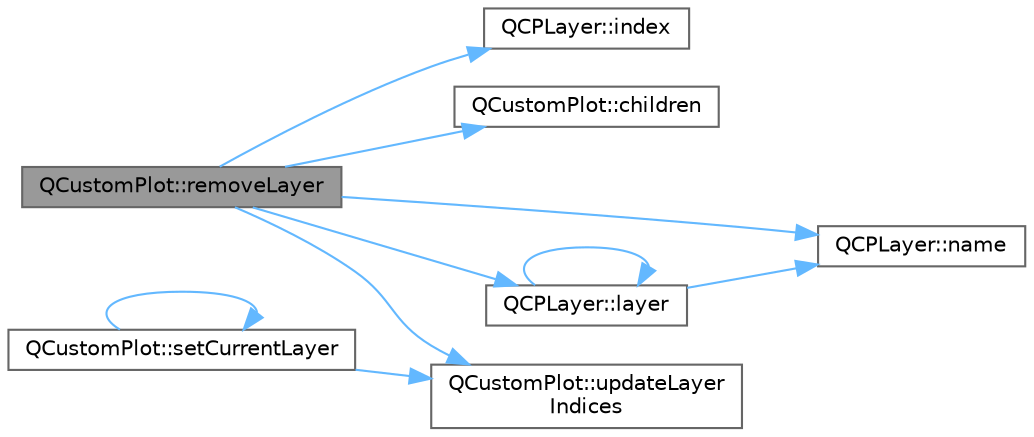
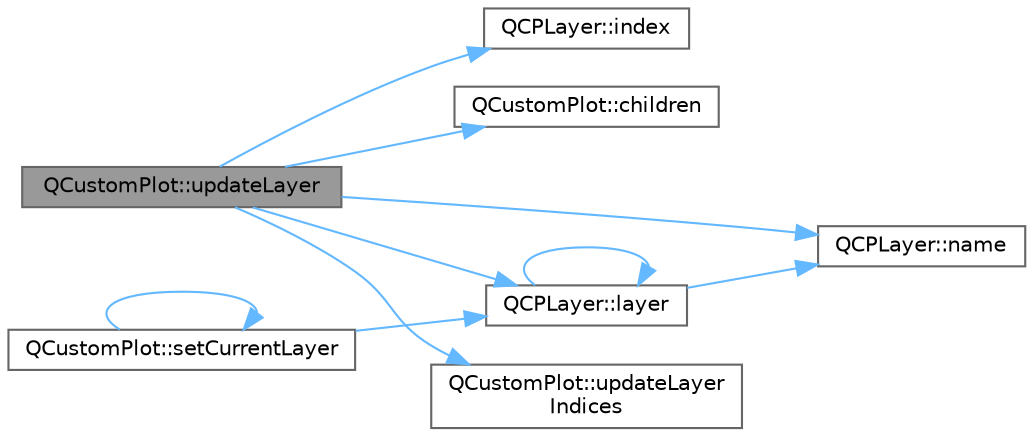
node "QCustomPlot::removeLayer": label "QCustomPlot::removeLayer" -> "QCustomPlot::updateLayer"
edge "QCustomPlot::setCurrentLayer" -> "QCustomPlot::updateLayer Indices": now "QCustomPlot::setCurrentLayer" -> "QCPLayer::layer"
